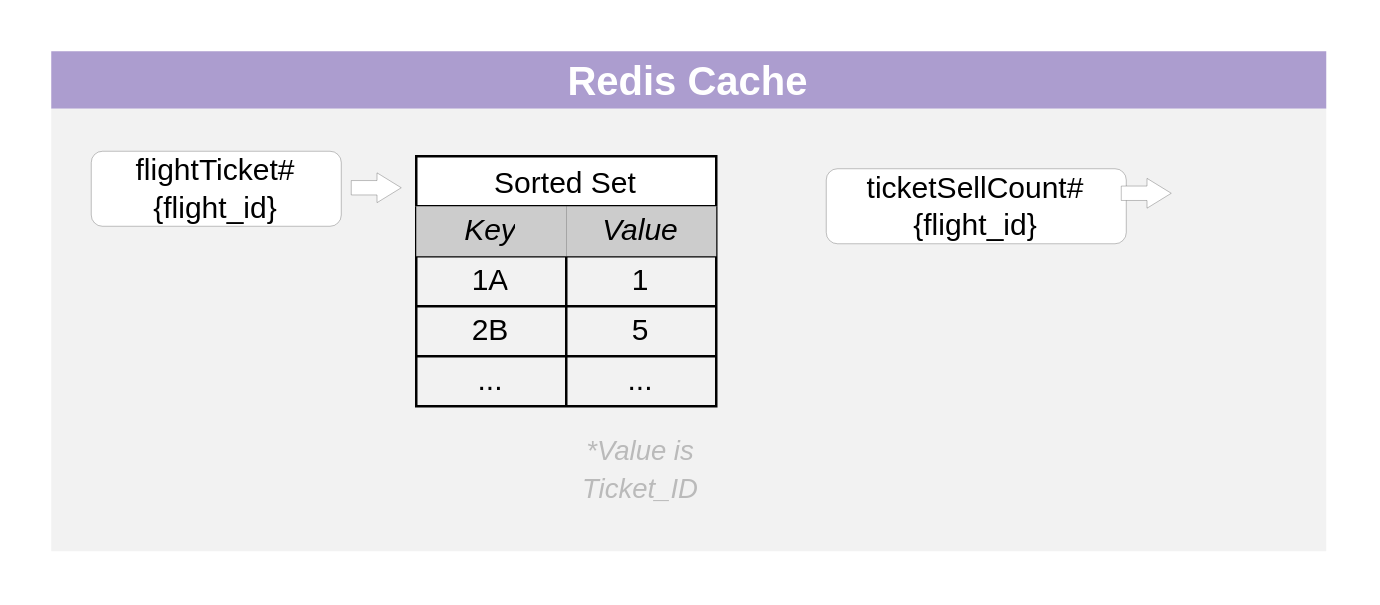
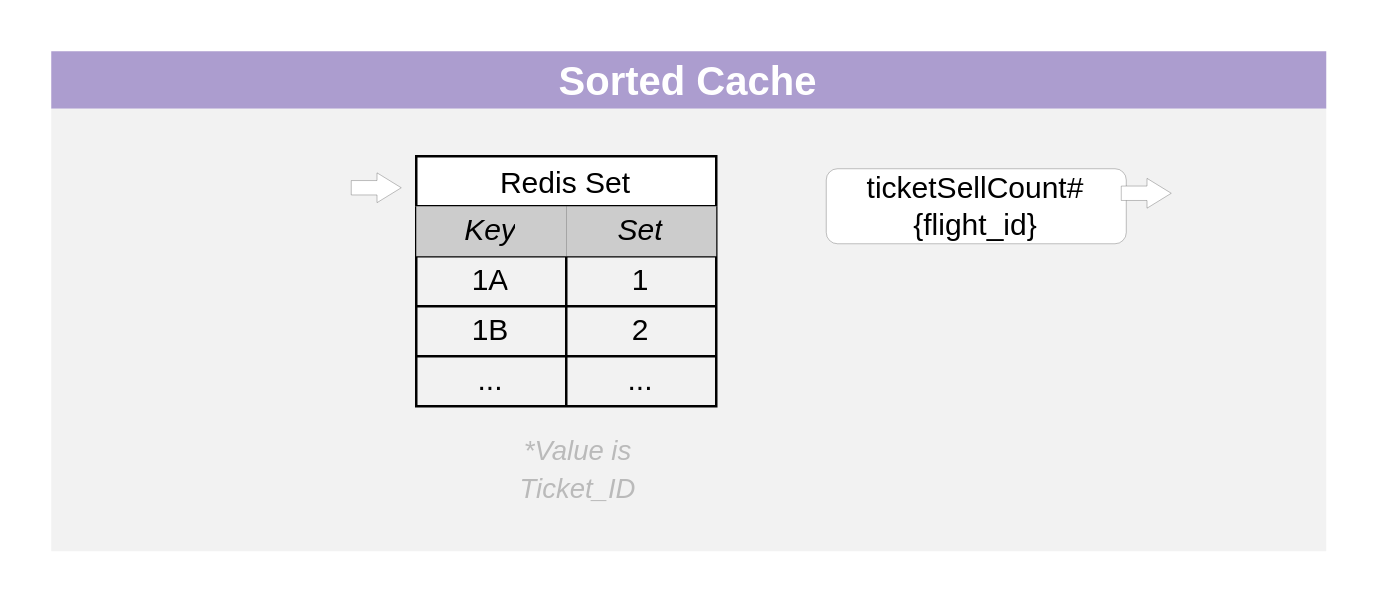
node "Redis Cache": label "Redis Cache" -> "Sorted Cache"
node "Sorted Set": label "Sorted Set" -> "Redis Set"
node "flightTicket# {flight_id}": removed
node "Value": label "Value" -> "Set"
node "2B": label "2B" -> "1B"
node "5": label "5" -> "2"
node "*Value is Ticket_ID": moved (641, 469) -> (579, 469)
